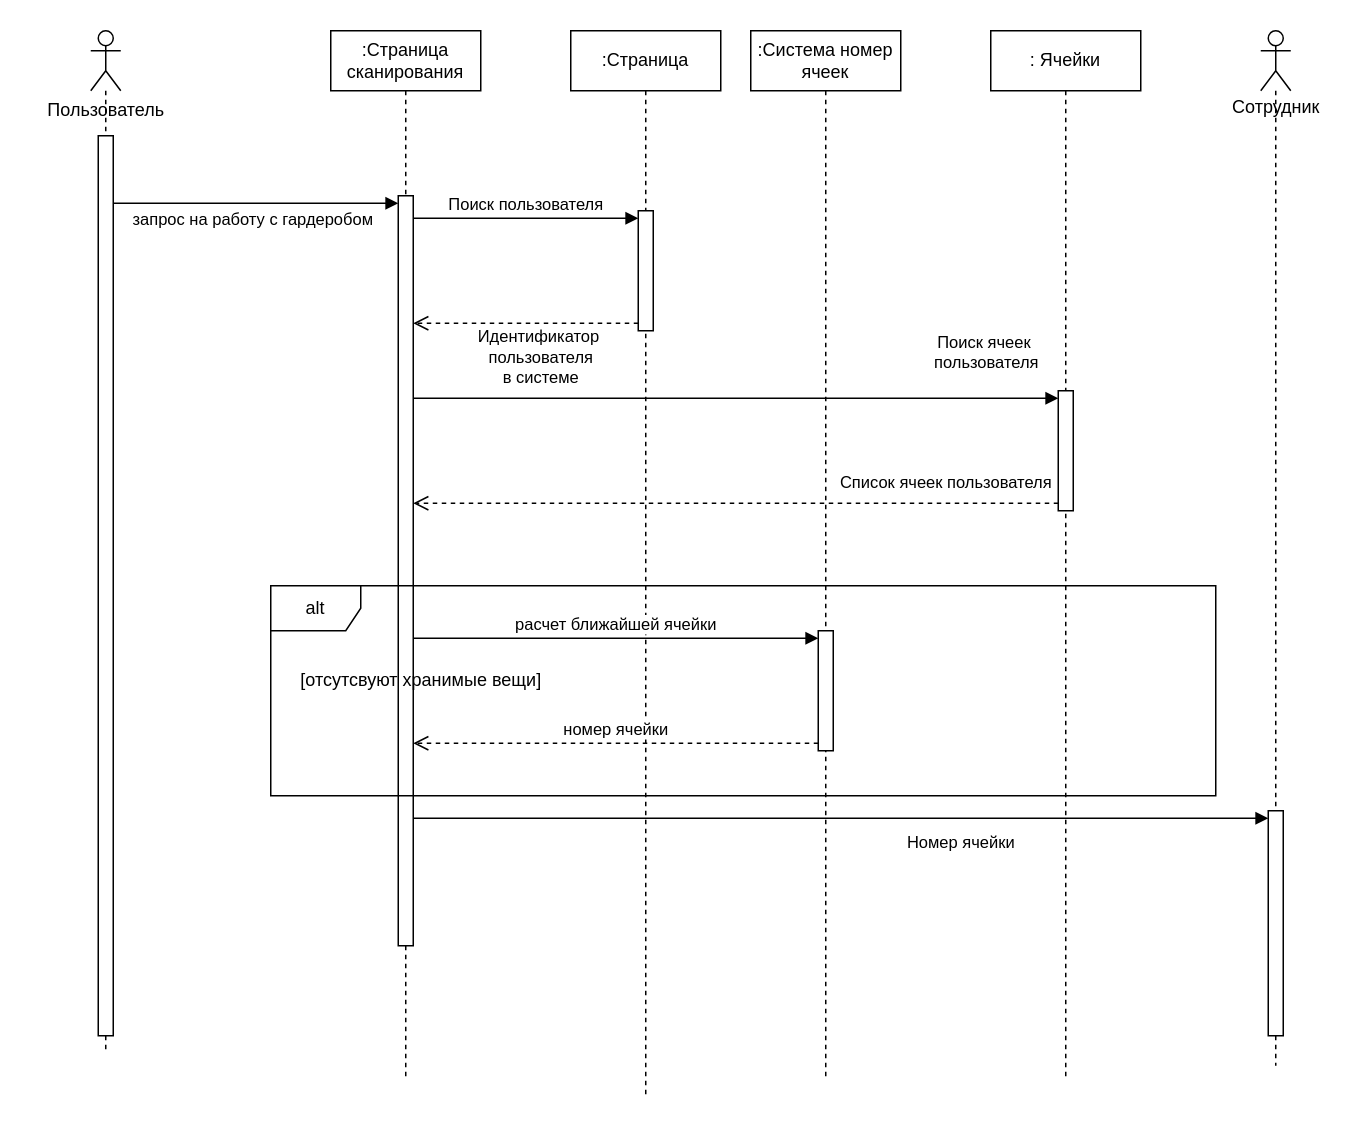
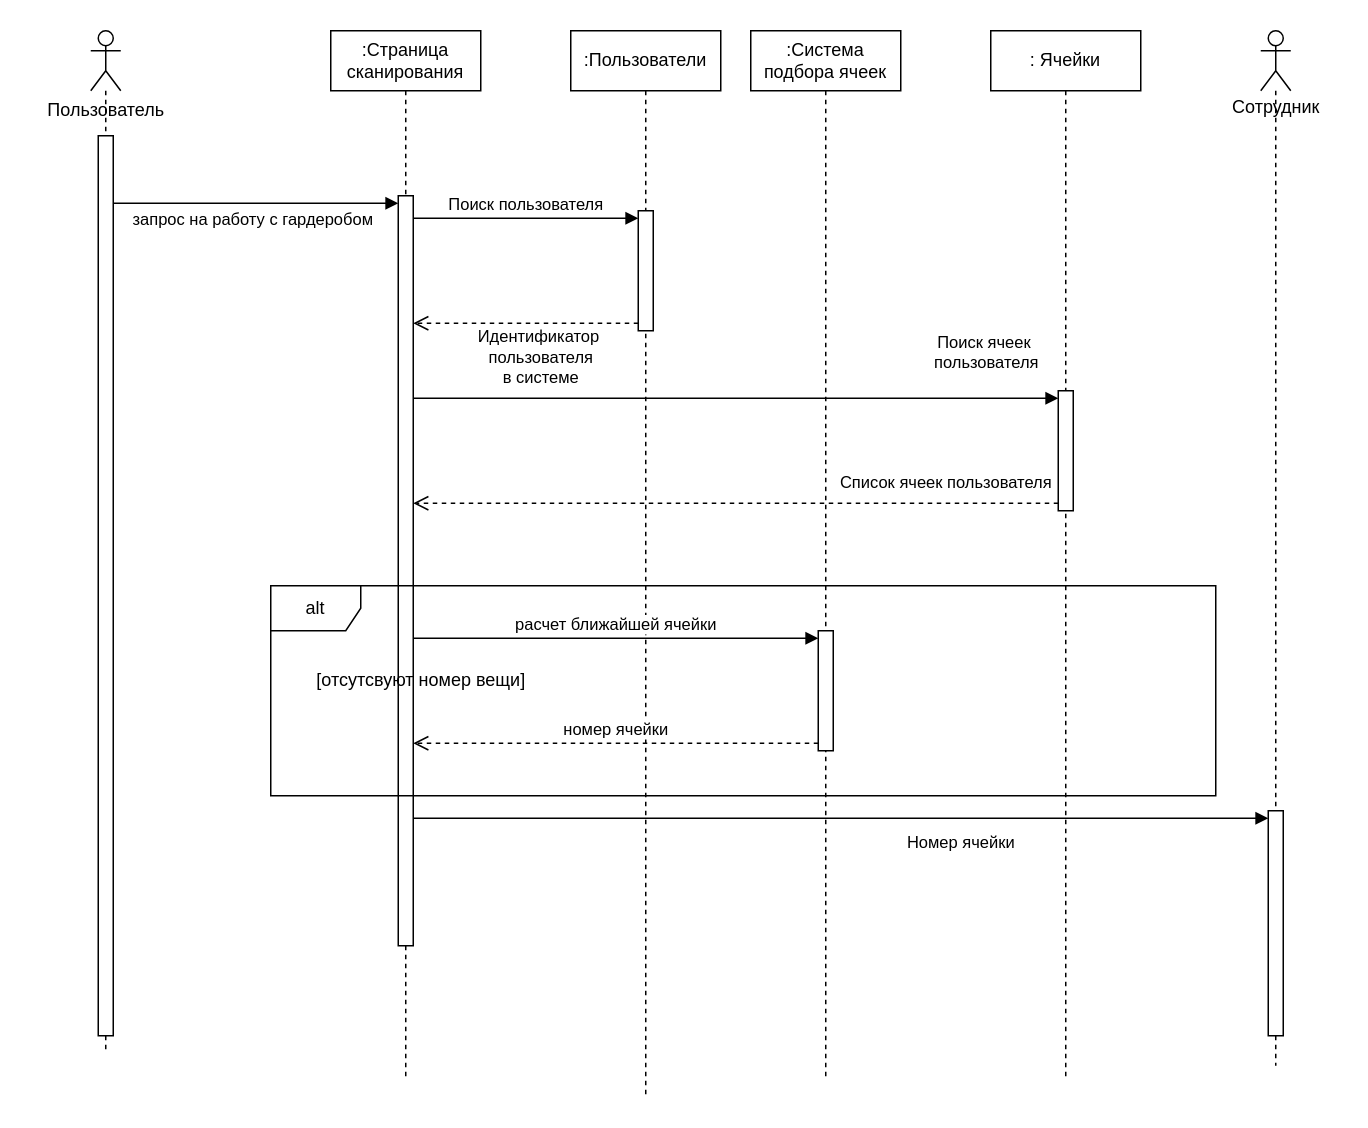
node ":Страница": label ":Страница" -> ":Пользователи"
node ":Система номер ячеек": label ":Система номер ячеек" -> ":Система подбора ячеек"
node "[отсутсвуют хранимые вещи]": label "[отсутсвуют хранимые вещи]" -> "[отсутсвуют номер вещи]"
